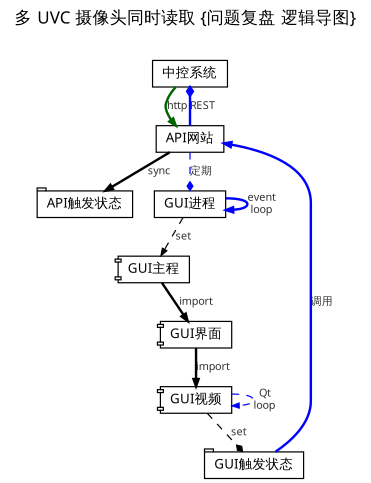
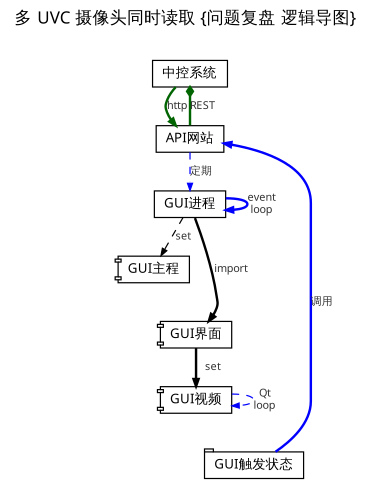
edge "API网站" -> "中控系统": color blue -> darkgreen
edge "API网站" -> "GUI进程": arrowhead diamond -> normal
node "API触发状态": removed
edge "GUI主程" -> "GUI界面": now "GUI进程" -> "GUI界面"
edge "GUI界面" -> "GUI视频": label "import" -> "set"
edge "GUI视频" -> "GUI触发状态": removed, label "set"
